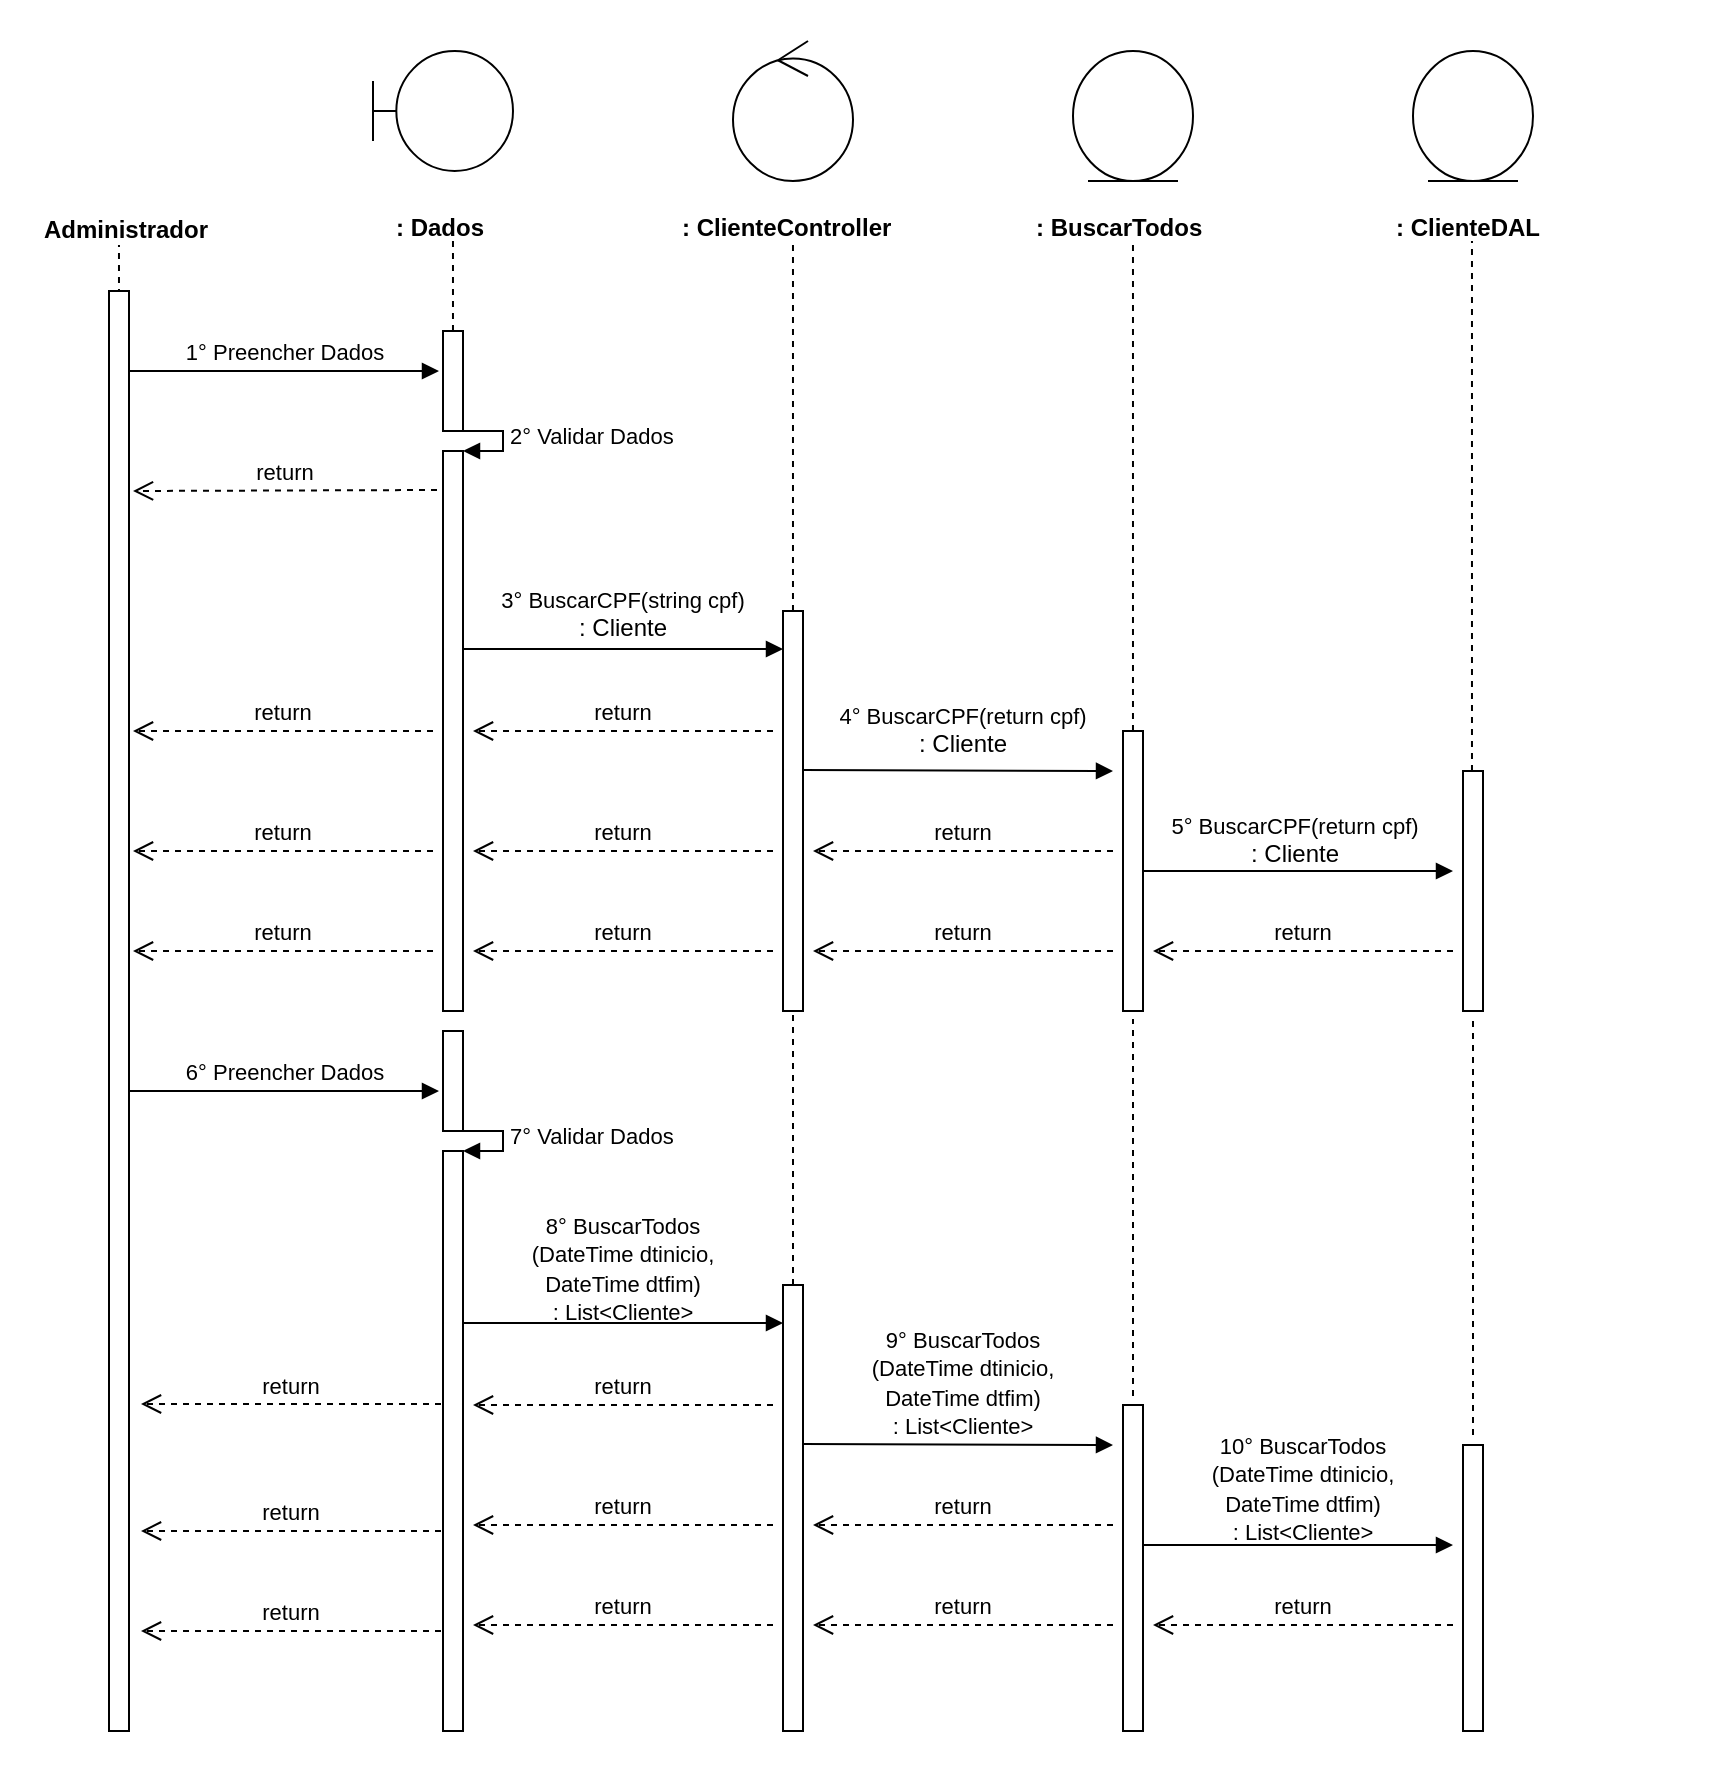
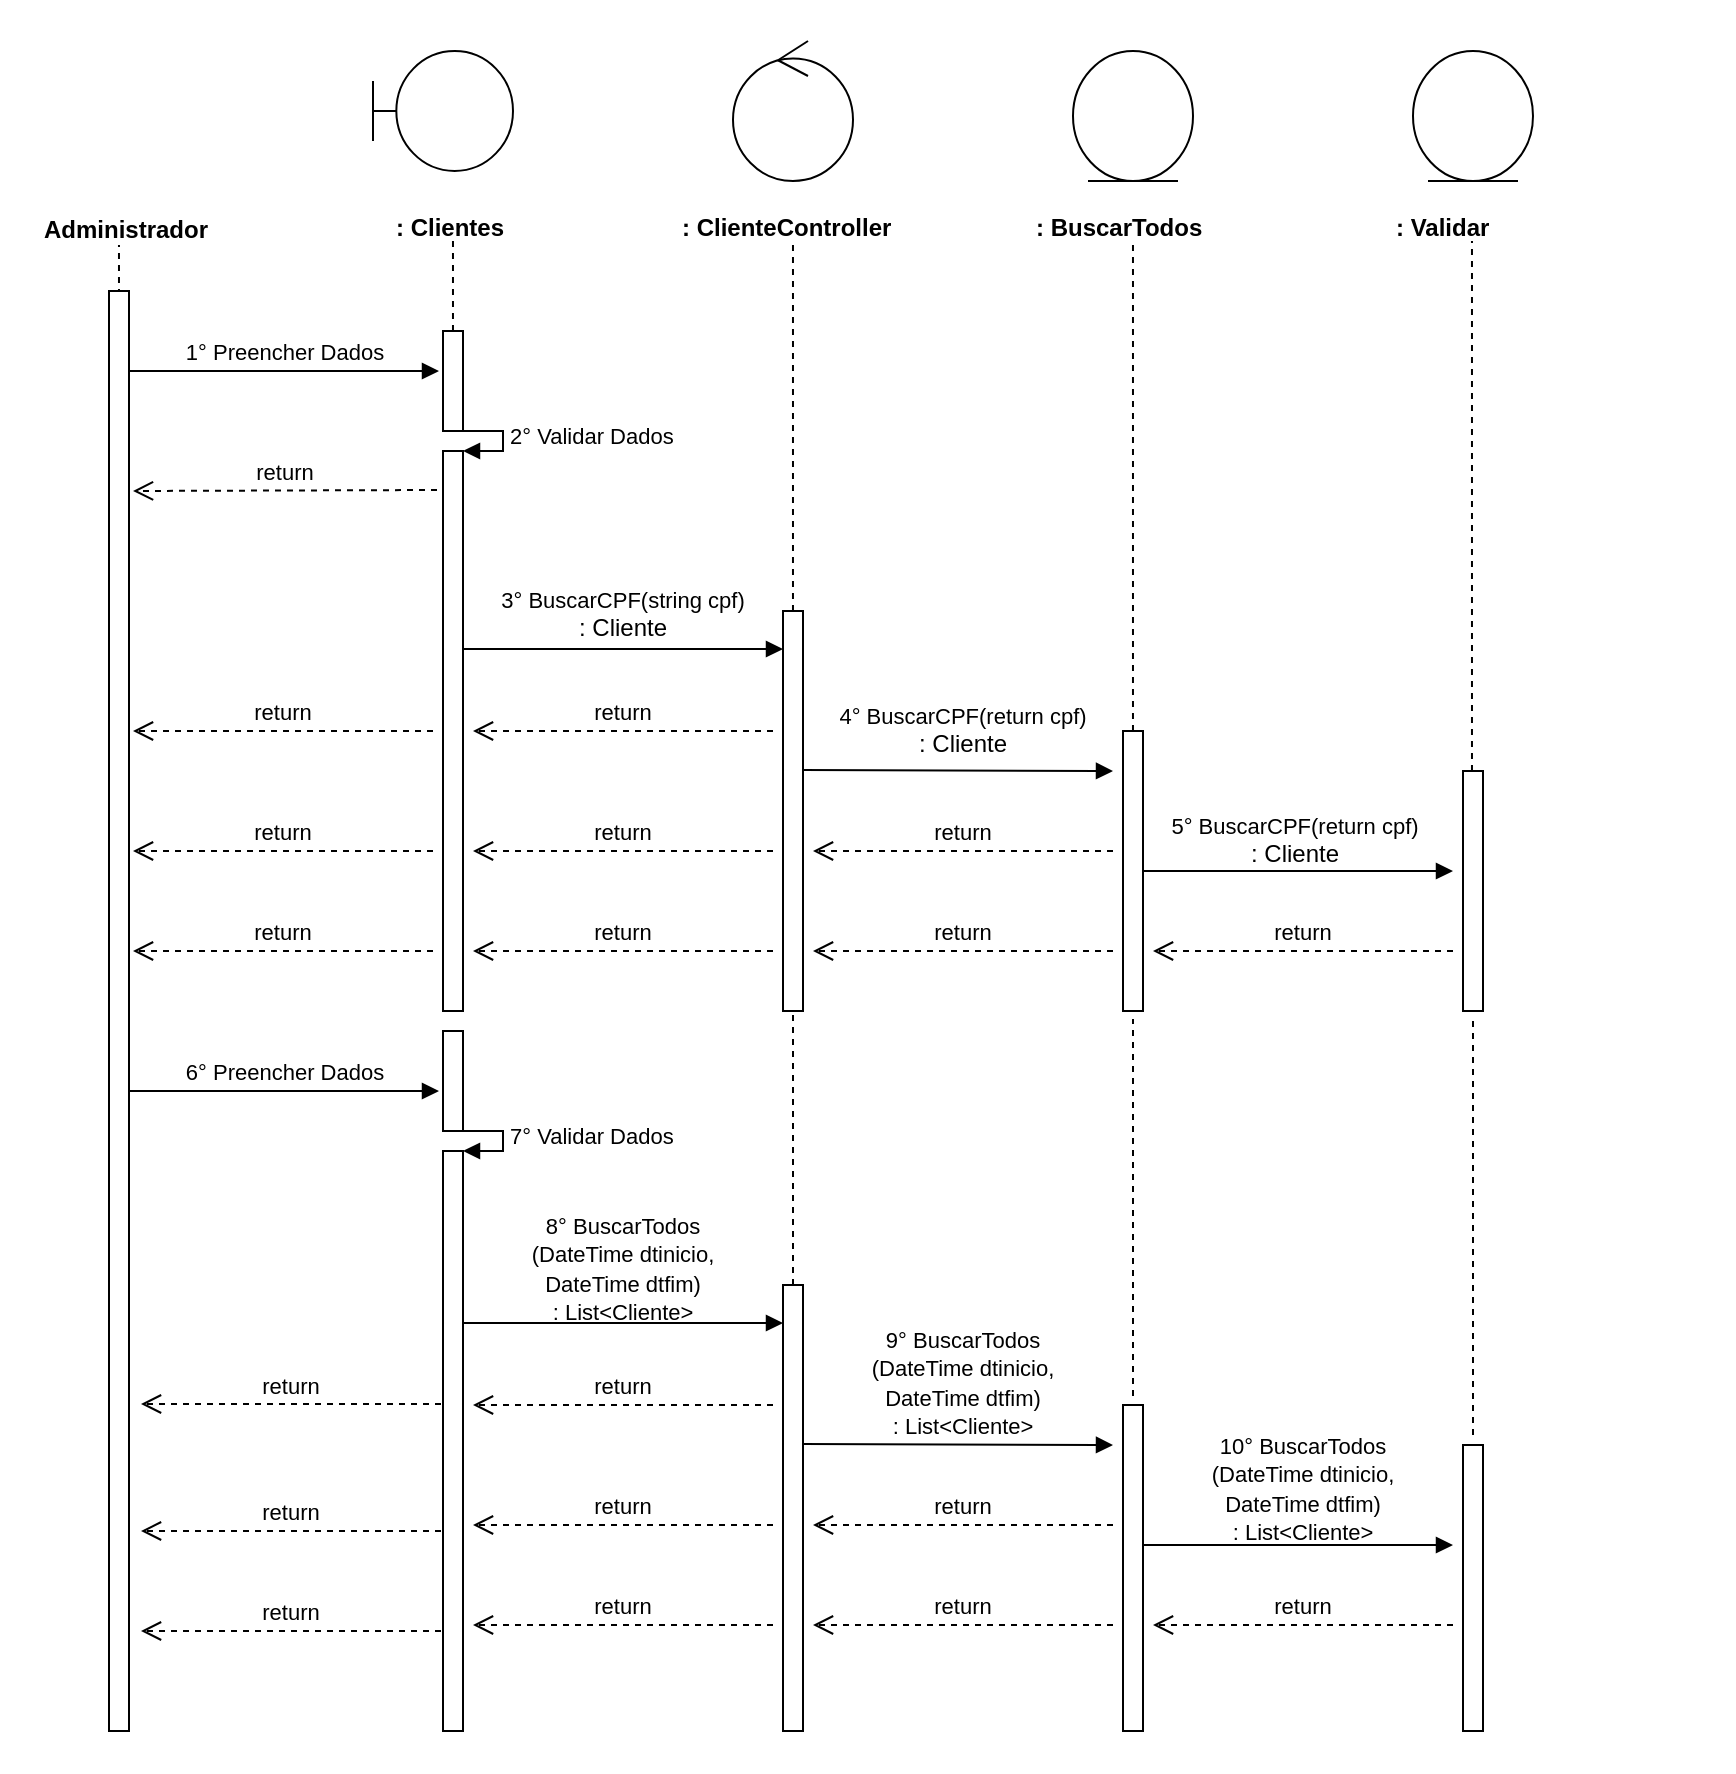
node ": Dados": label ": Dados" -> ": Clientes"
node ": ClienteDAL": label ": ClienteDAL" -> ": Validar"
